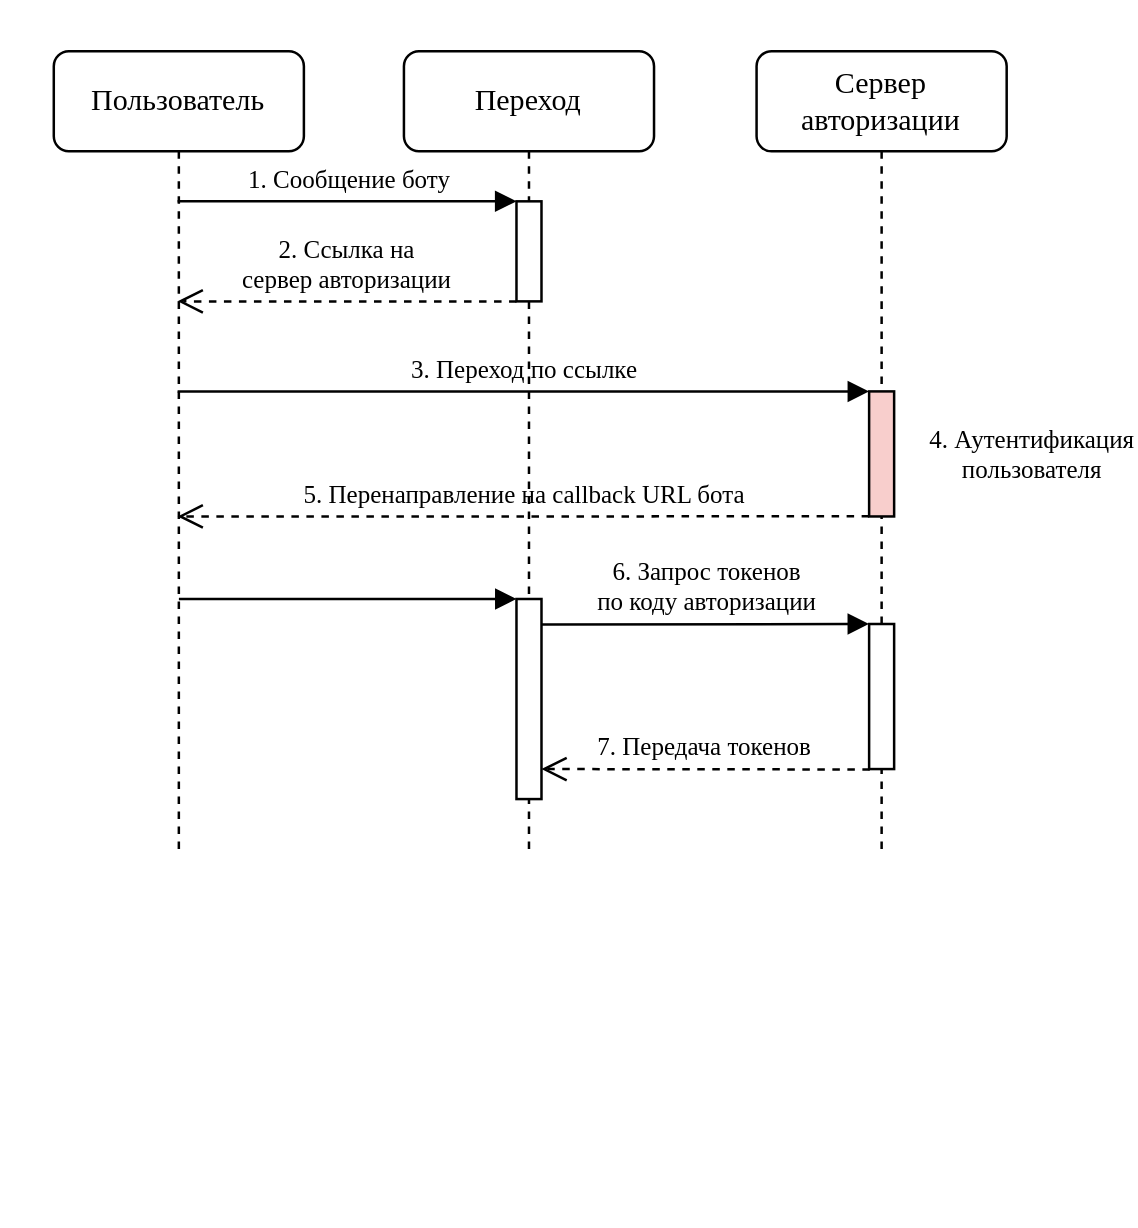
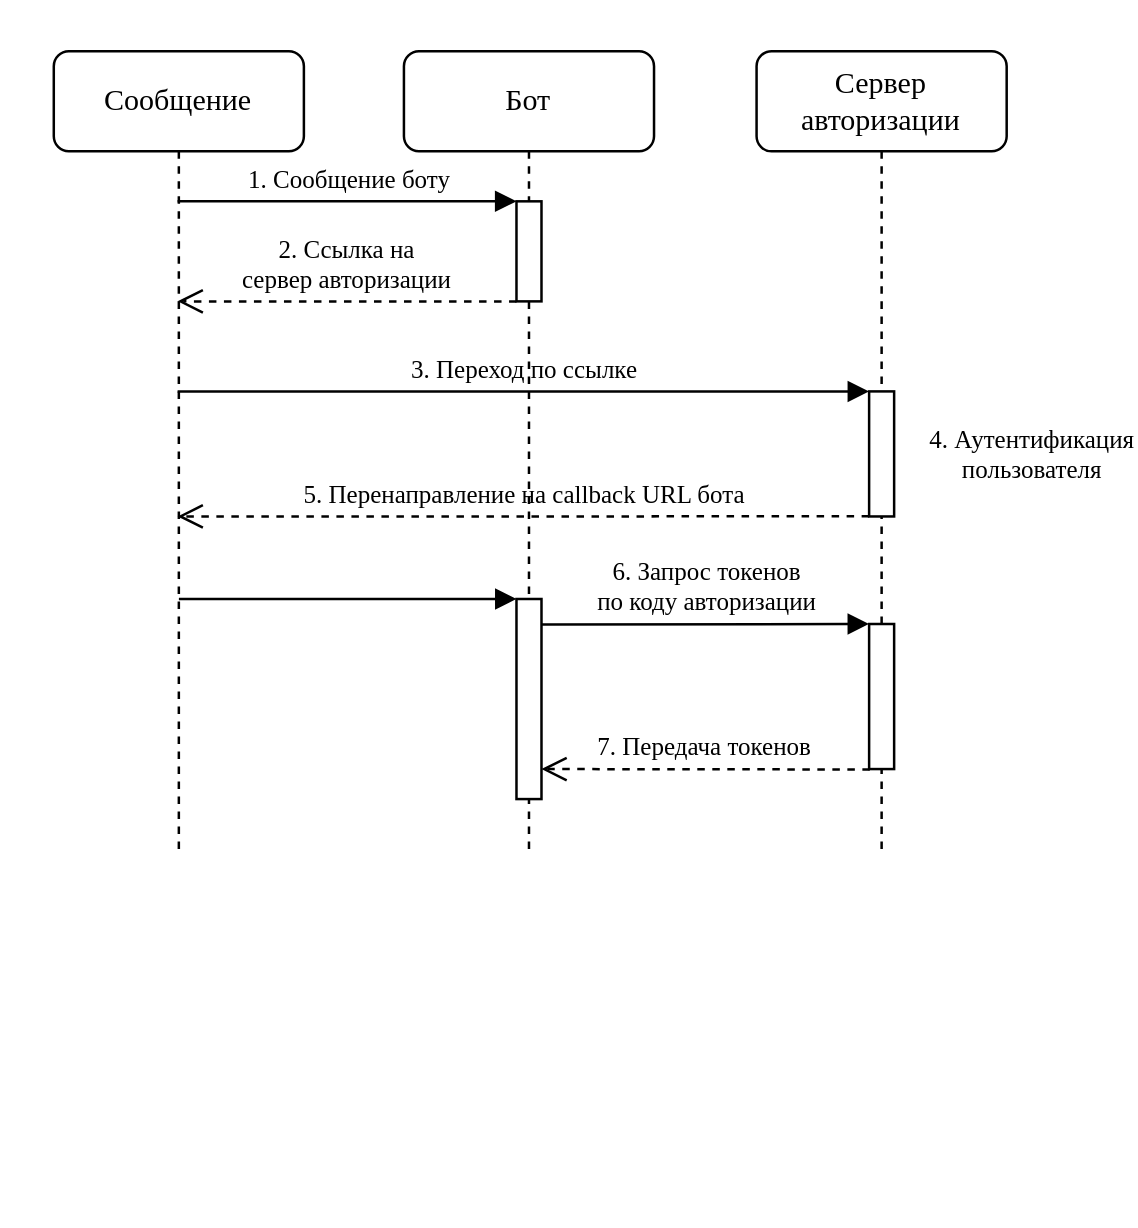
node "Пользователь": label "Пользователь" -> "Сообщение"
node "Переход": label "Переход" -> "Бот"
node "4. Аутентификация пользователя": fillcolor #f8cecc -> #ffffff
